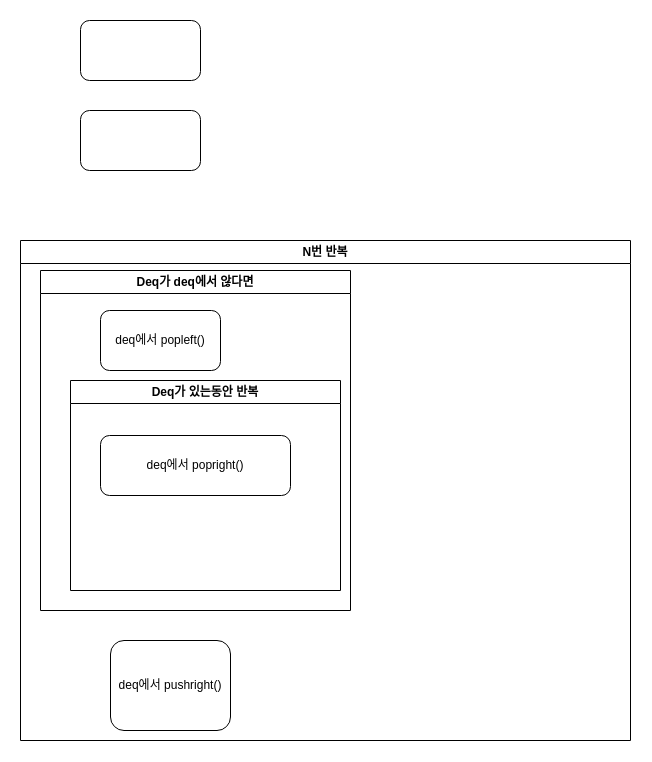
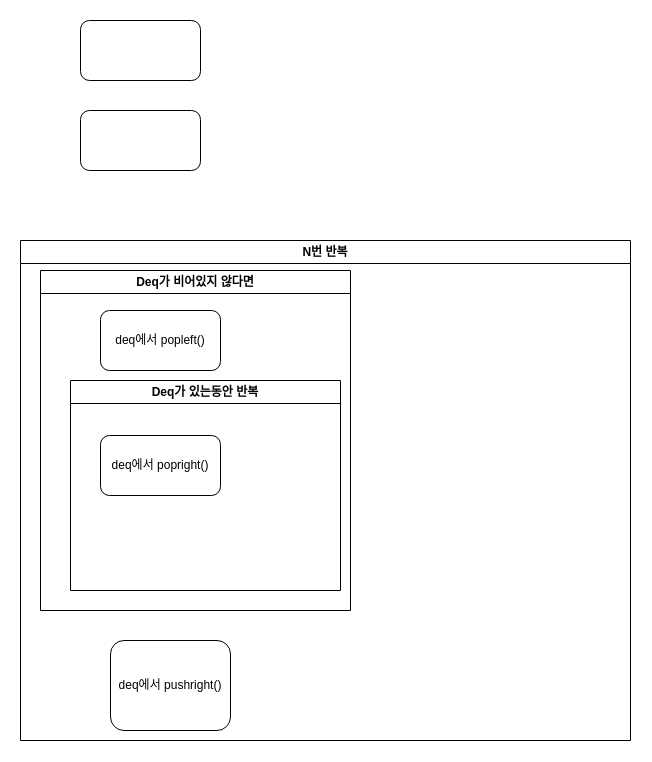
node "Deq가 deq에서 않다면": label "Deq가 deq에서 않다면" -> "Deq가 비어있지 않다면"
node "deq에서 popright()": size 190x60 -> 120x60
